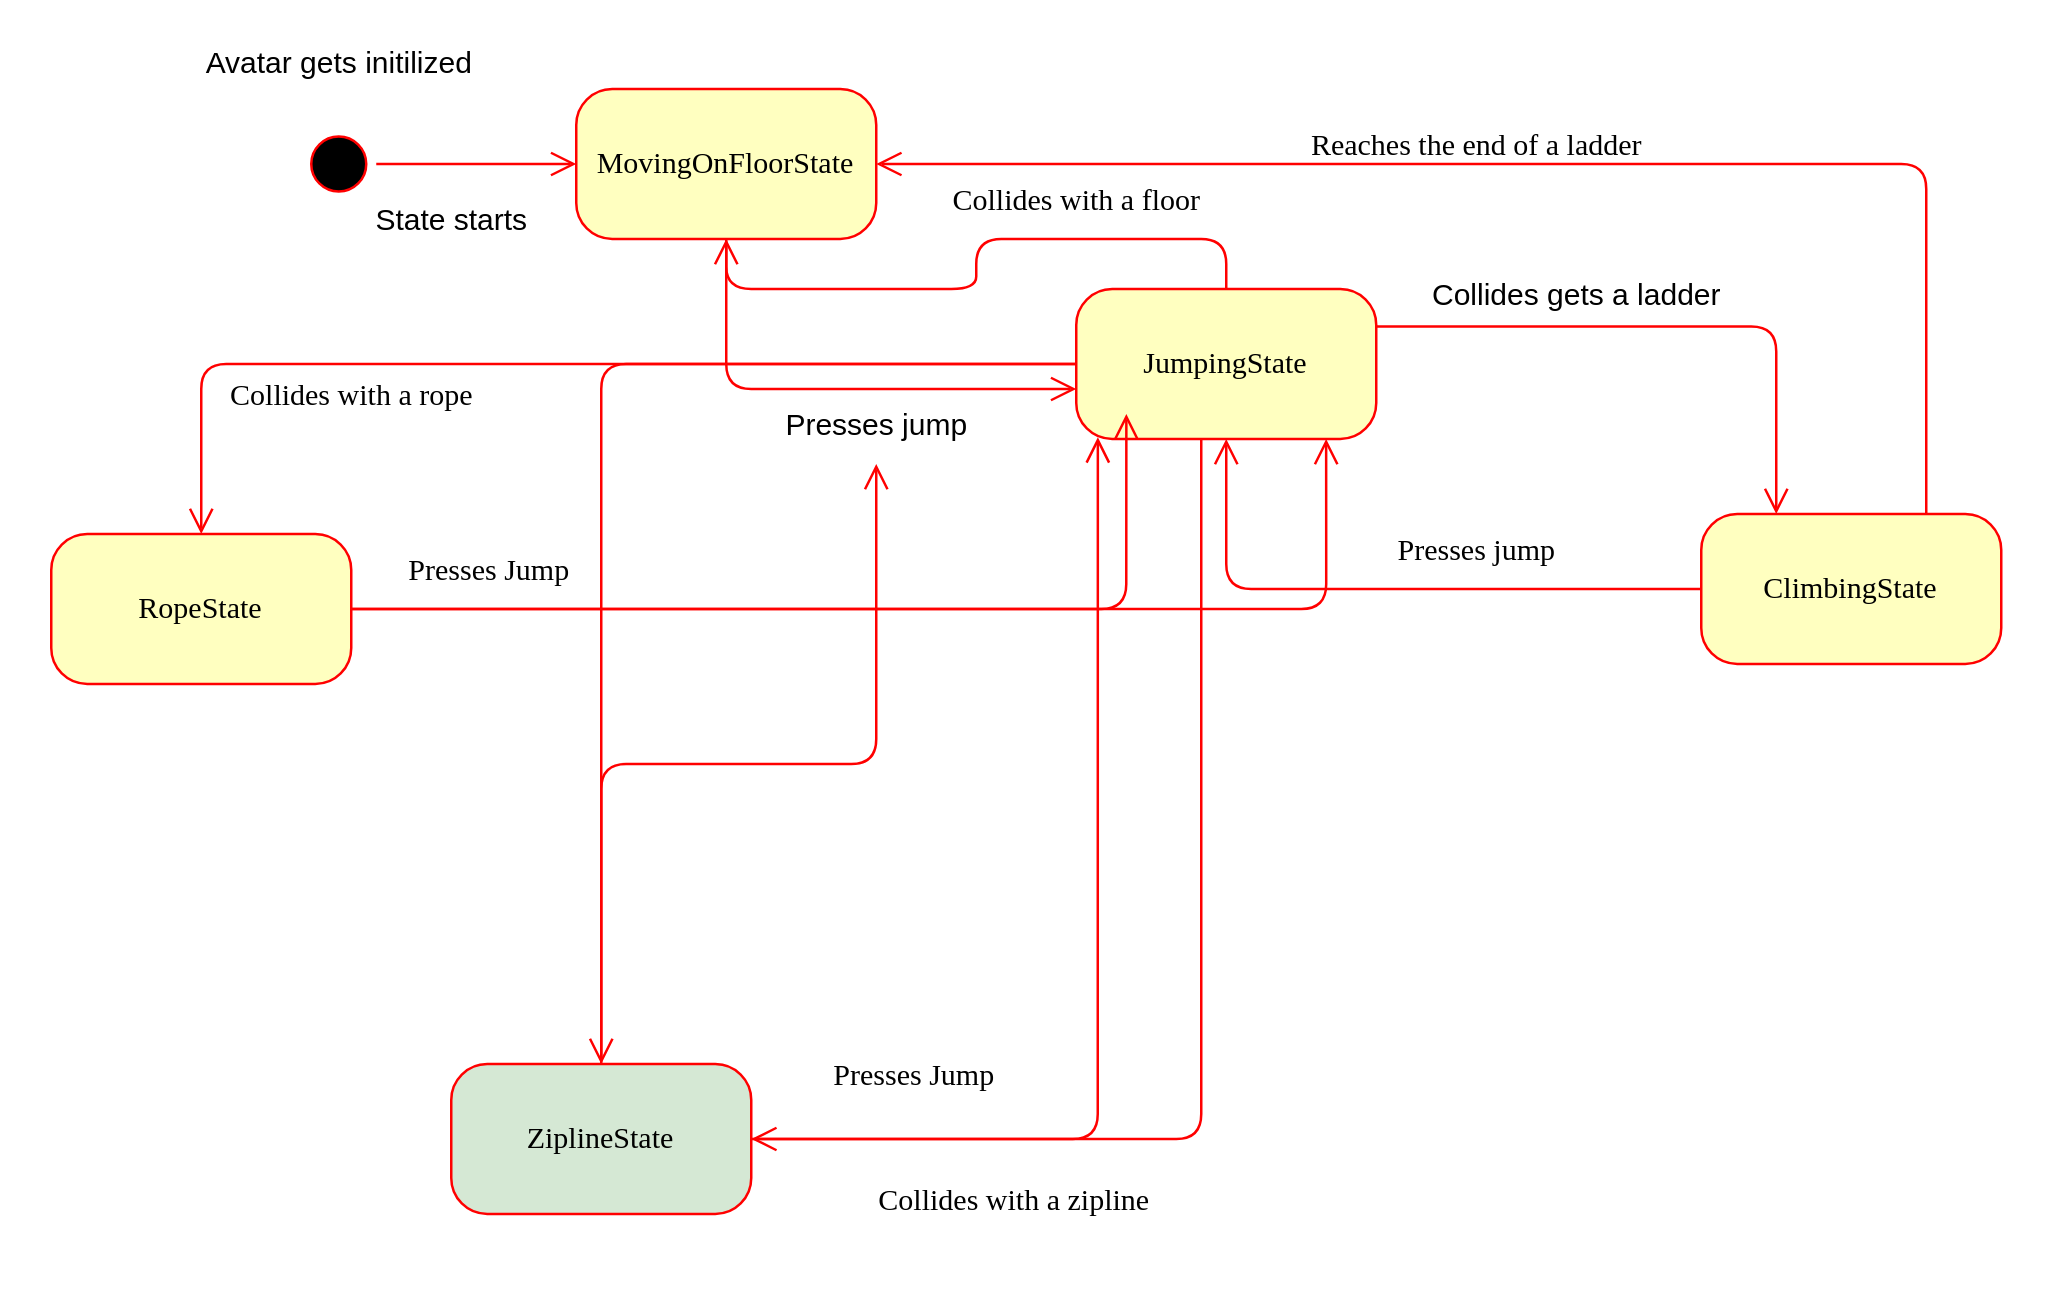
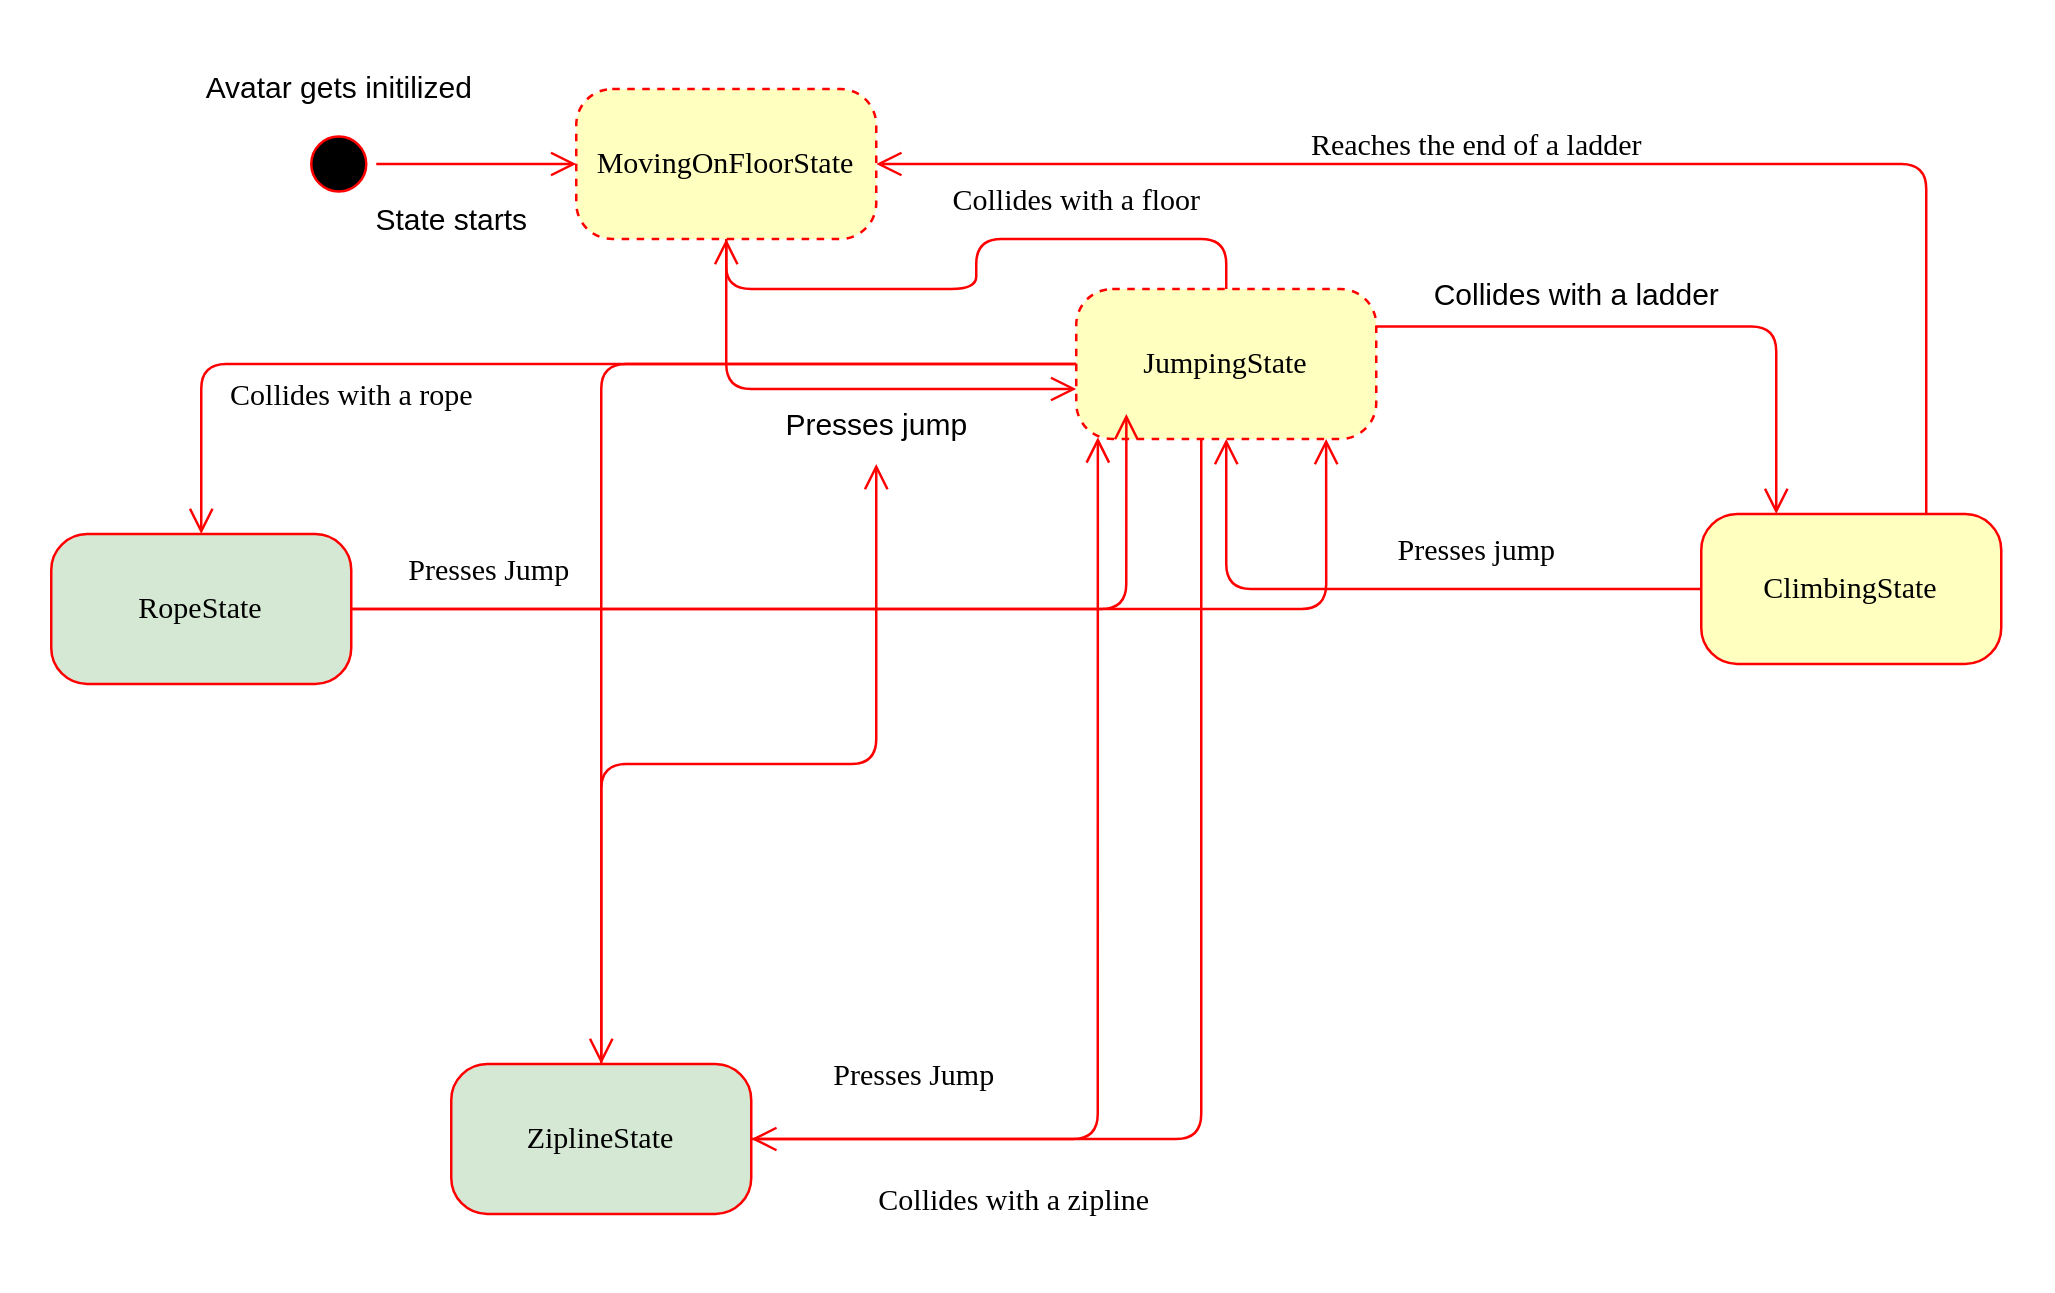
node "Avatar gets initilized": moved (339, 64) -> (339, 89)
node "MovingOnFloorState": style solid -> dashed
node "Collides gets a ladder": label "Collides gets a ladder" -> "Collides with a ladder"
node "JumpingState": style solid -> dashed
node "RopeState": fillcolor #ffffc0 -> #d5e8d4
